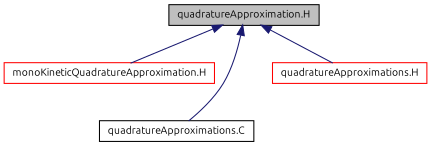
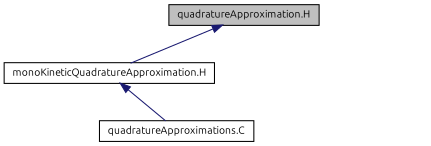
node "monoKineticQuadratureApproximation.H": color red -> black
node "quadratureApproximations.H": removed
edge "quadratureApproximations.C" -> "quadratureApproximation.H": now "quadratureApproximations.C" -> "monoKineticQuadratureApproximation.H"
